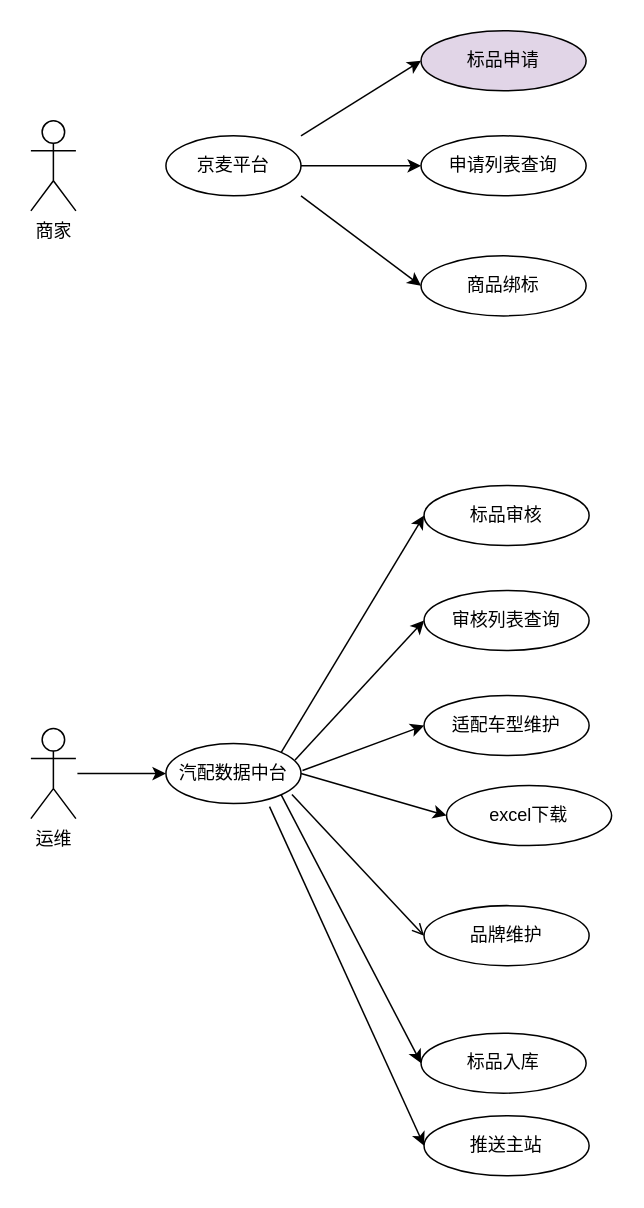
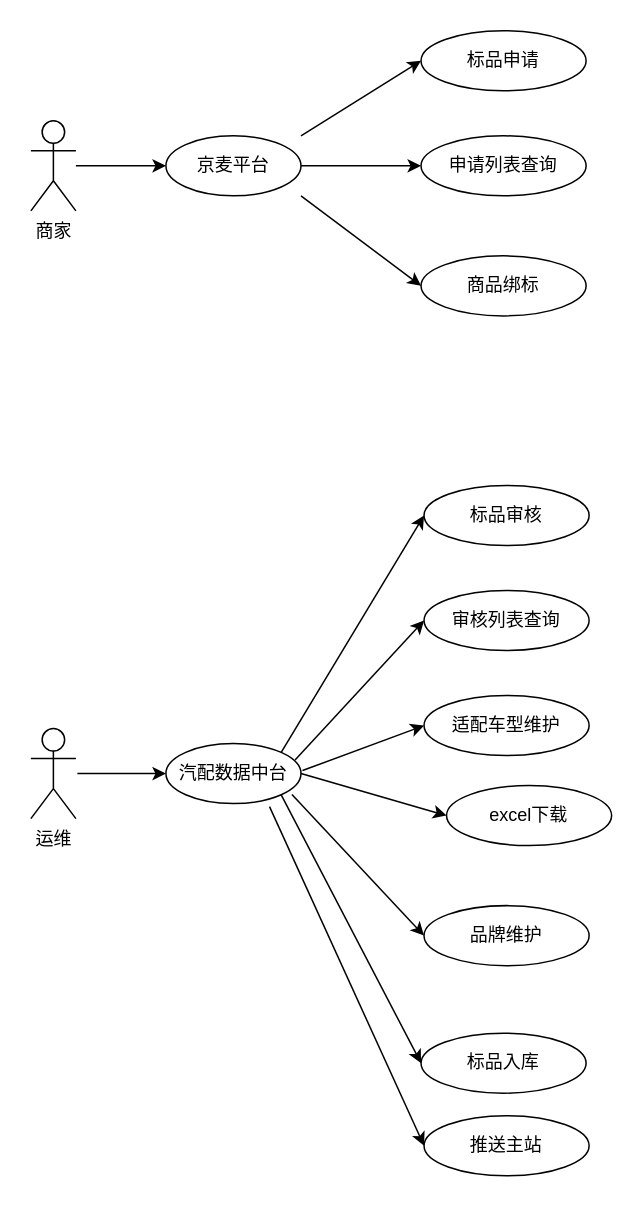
node "标品申请": fillcolor #e1d5e7 -> #ffffff
edge "商家" -> "京麦平台": added
edge "汽配数据中台" -> "品牌维护": arrowhead open -> classic
